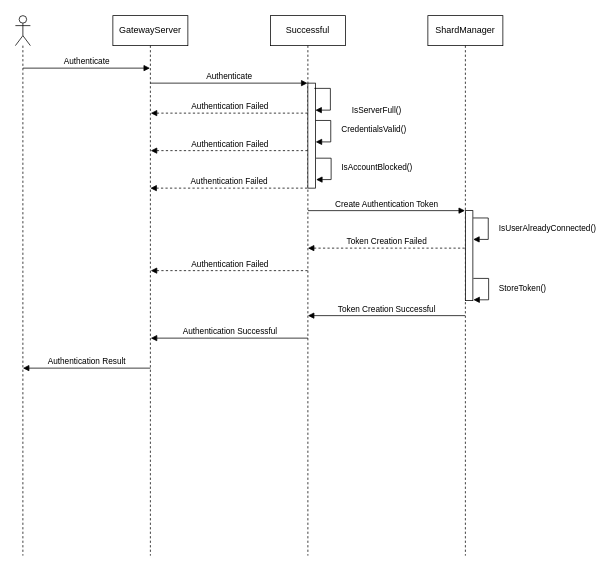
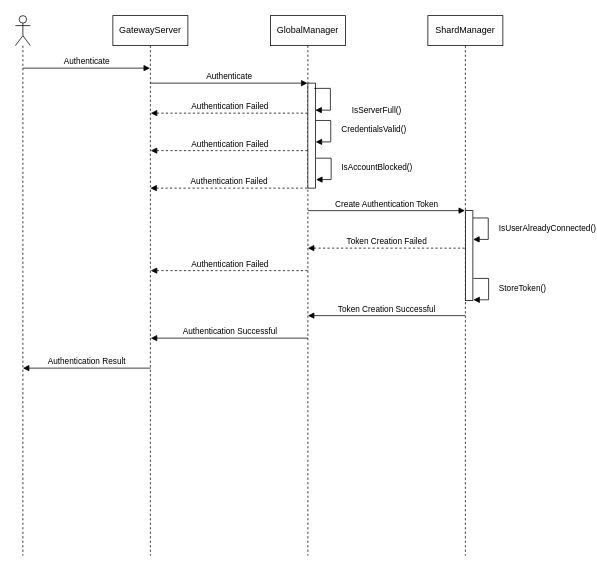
node "Successful": label "Successful" -> "GlobalManager"
